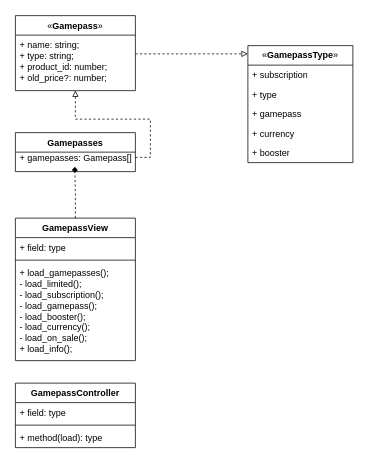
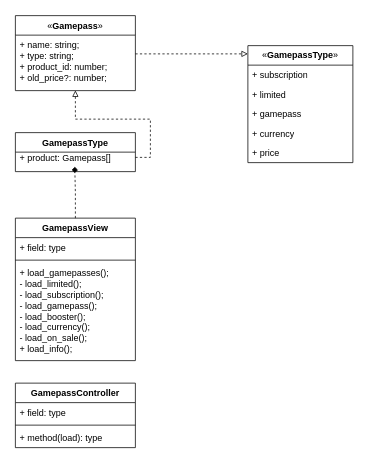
node "+ type": label "+ type" -> "+ limited"
node "Gamepasses": label "Gamepasses" -> "GamepassType"
node "+ booster": label "+ booster" -> "+ price"
node "+ gamepasses: Gamepass[]": label "+ gamepasses: Gamepass[]" -> "+ product: Gamepass[]"
